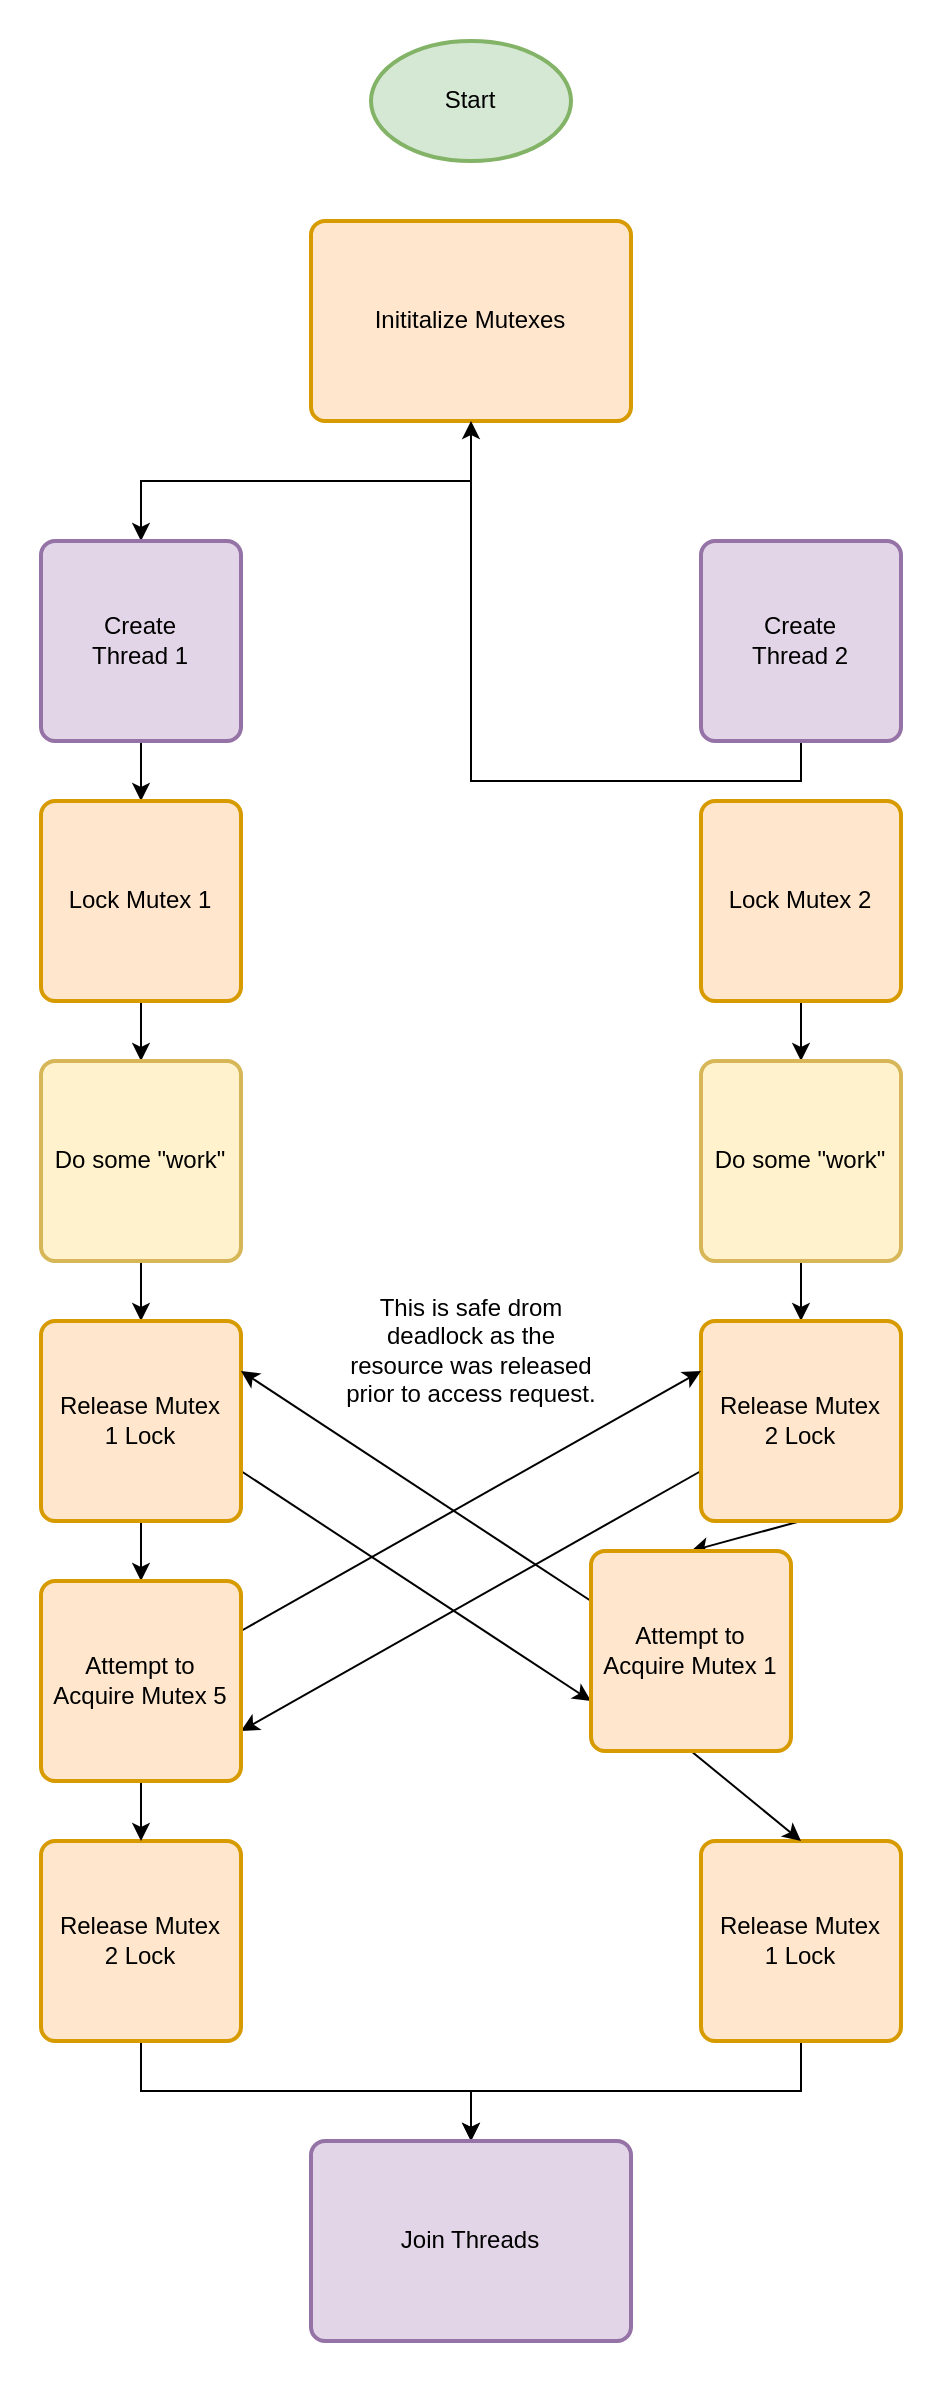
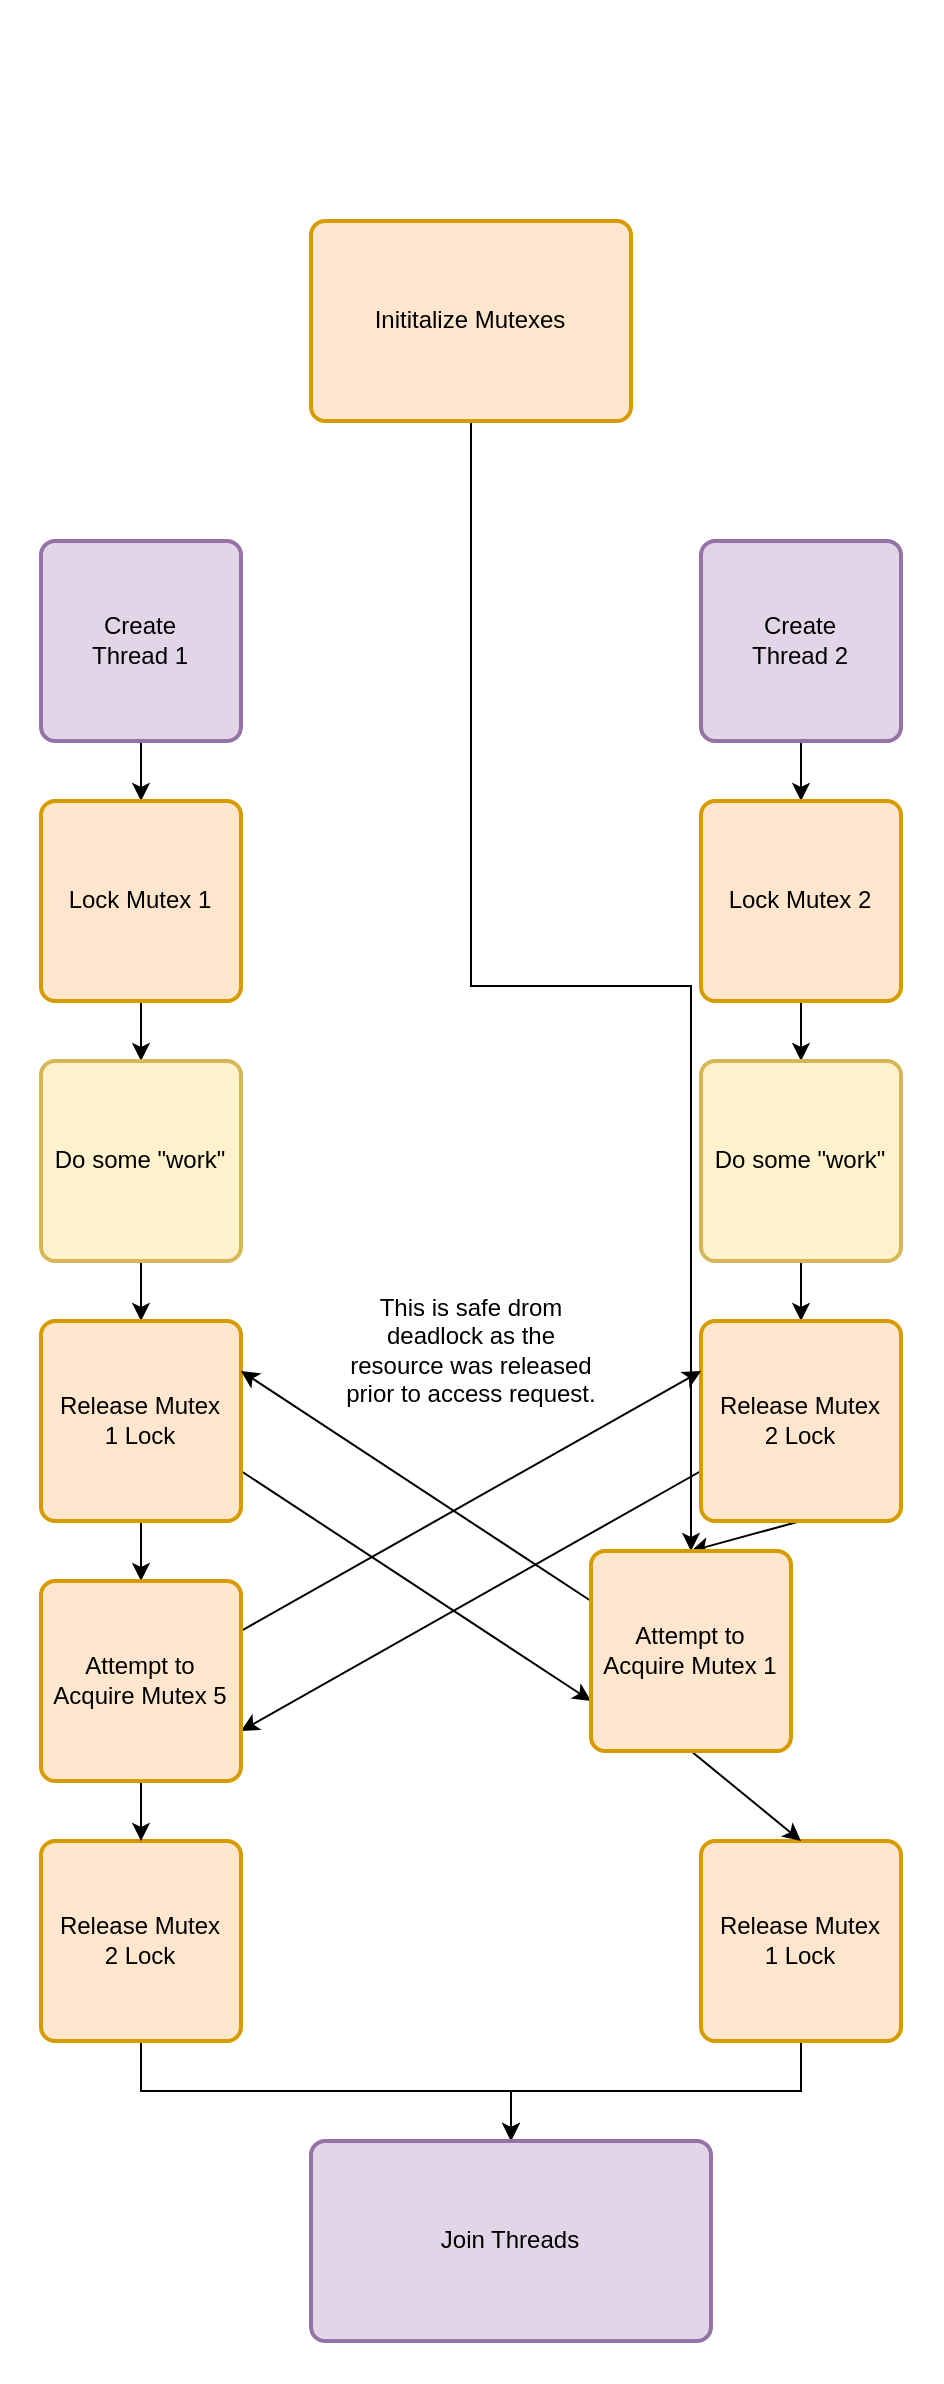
node "Start": removed
edge "Inititalize Mutexes" -> "Create Thread 1": now "Inititalize Mutexes" -> "Attempt to Acquire Mutex 1"
edge "Create Thread 2" -> "Inititalize Mutexes": now "Create Thread 2" -> "Lock Mutex 2"
node "Join Threads": size 320x200 -> 400x200
